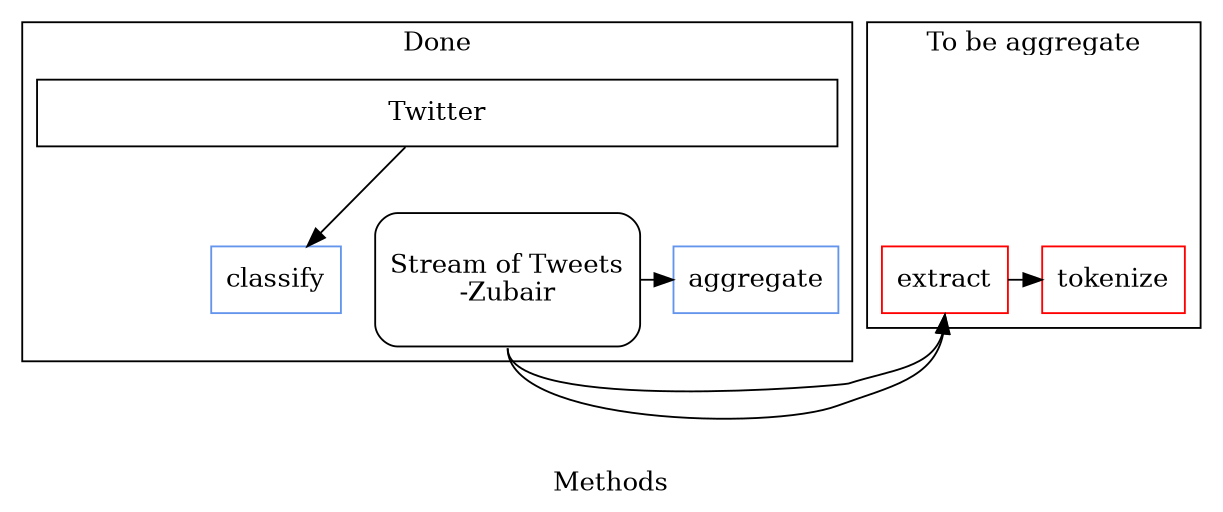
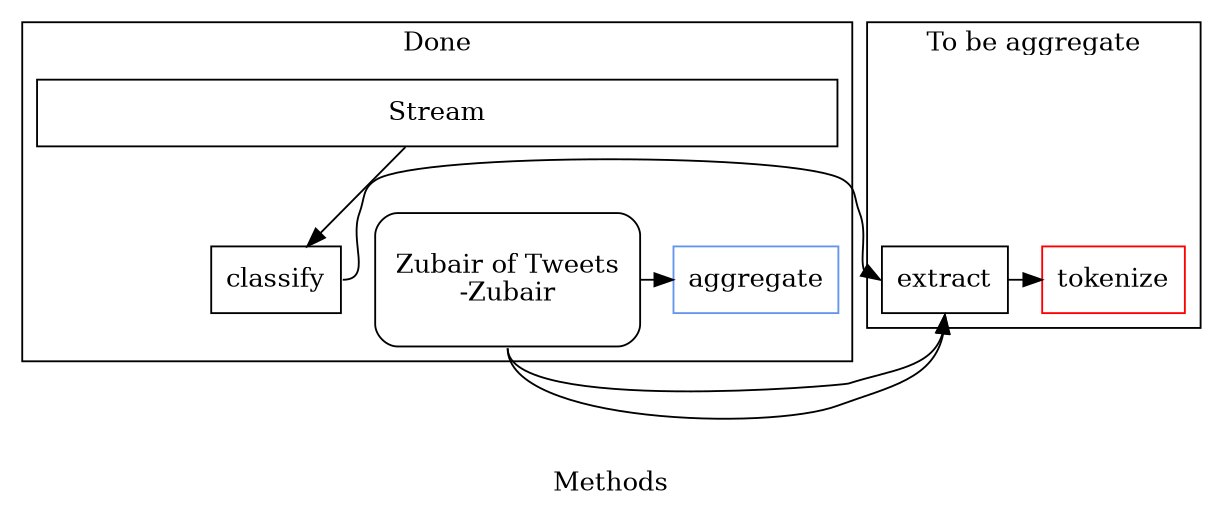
node "Twitter": label "Twitter" -> "Stream"
edge "classify" -> "extract": added
node "classify": color #6495ed -> black
node "Stream of Tweets -Zubair": label "Stream of Tweets -Zubair" -> "Zubair of Tweets -Zubair"
node "extract": color red -> black
